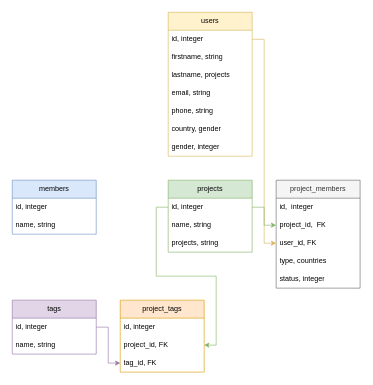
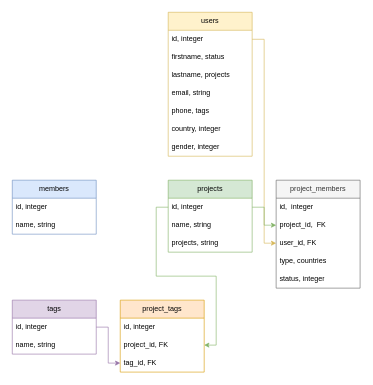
node "firstname, string": label "firstname, string" -> "firstname, status"
node "phone, string": label "phone, string" -> "phone, tags"
node "country, gender": label "country, gender" -> "country, integer"
